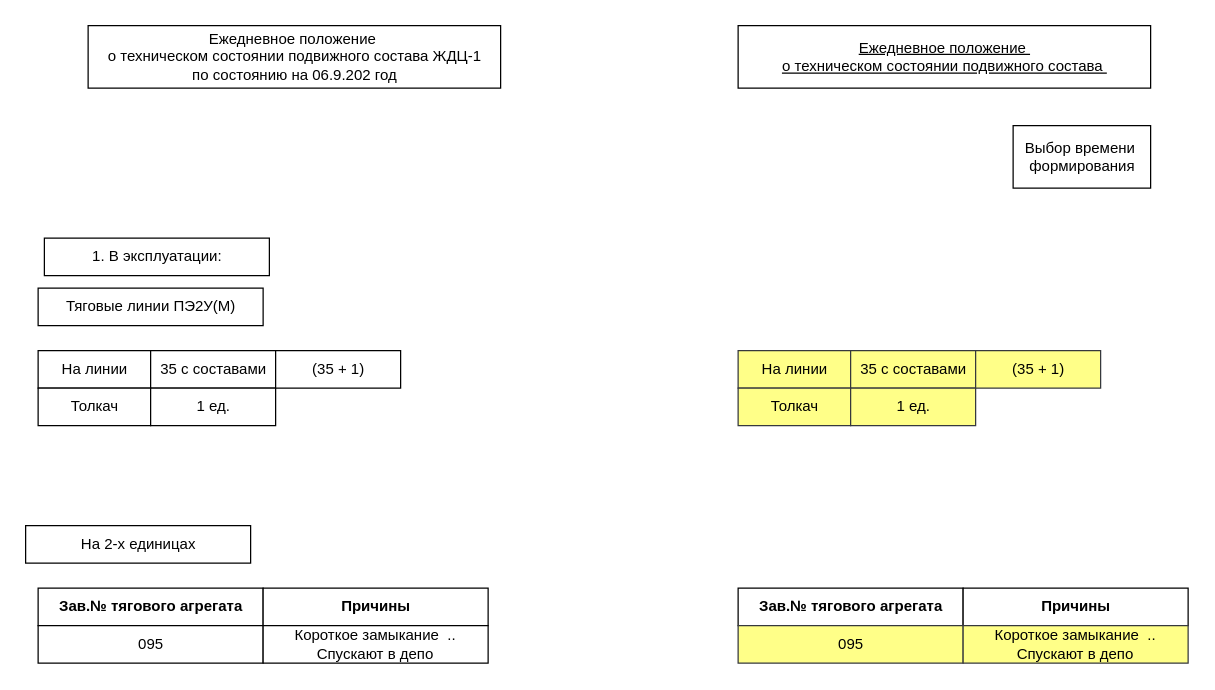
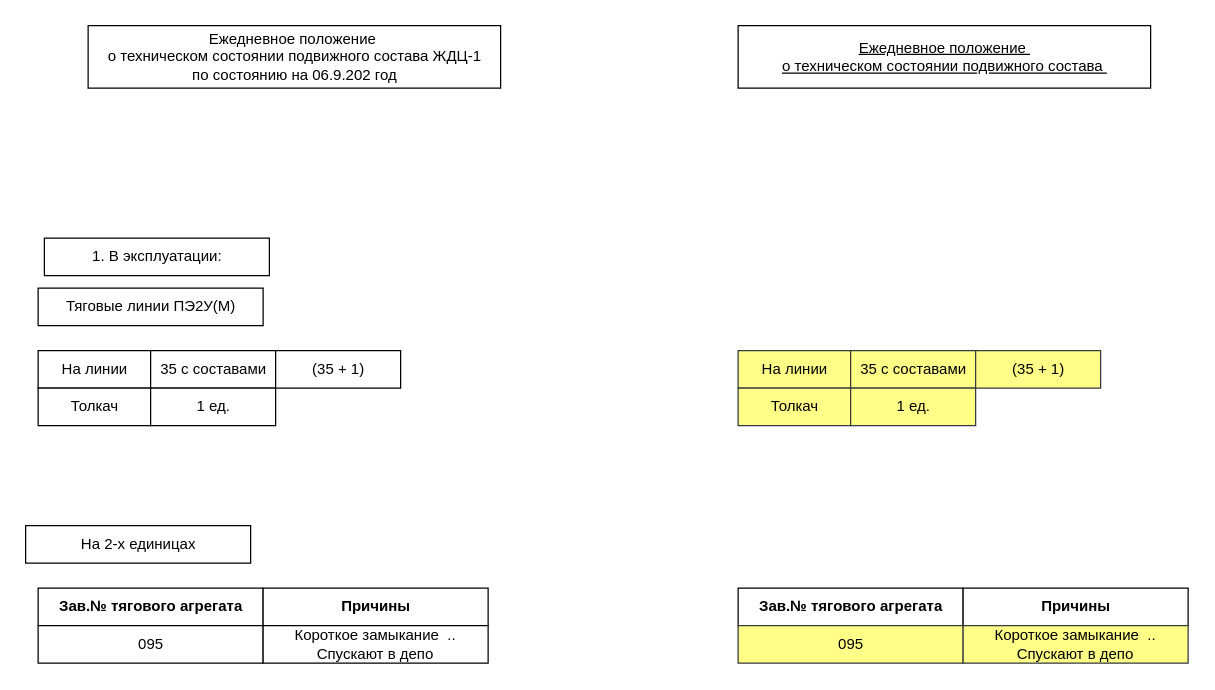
node "Выбор времени формирования": removed
